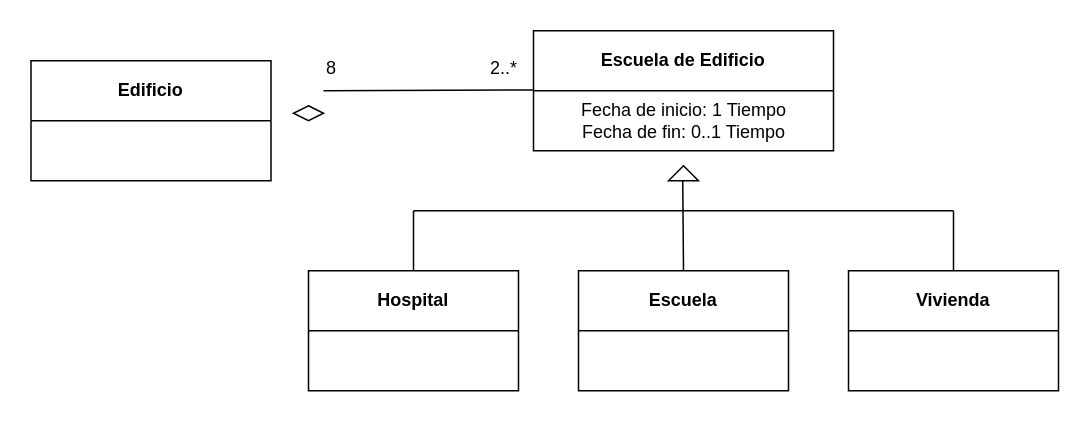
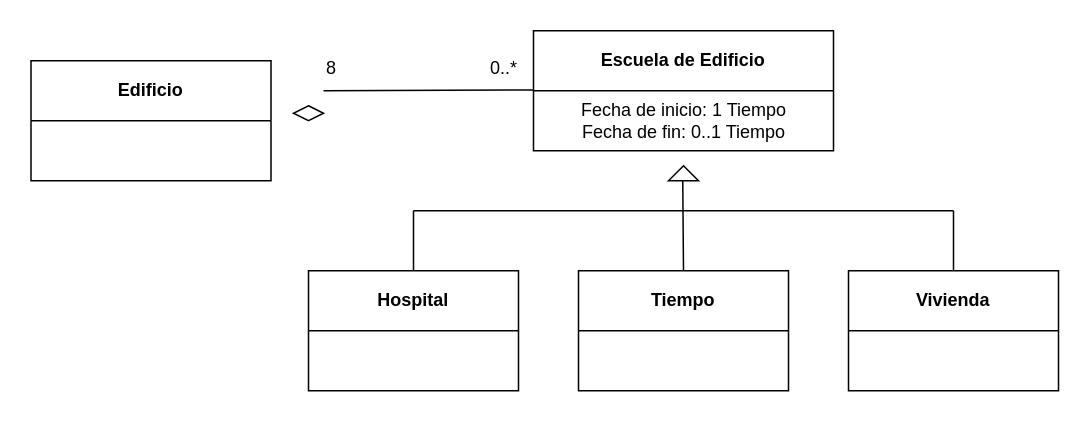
node "2..*": label "2..*" -> "0..*"
node "Escuela": label "Escuela" -> "Tiempo"
